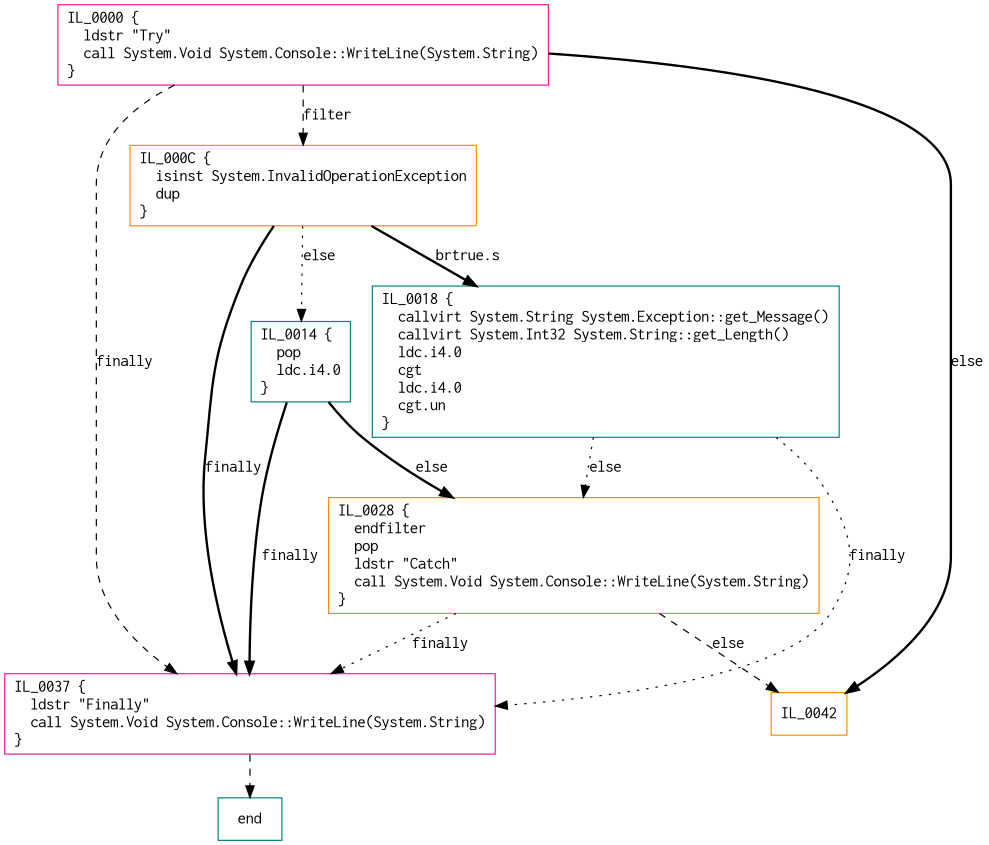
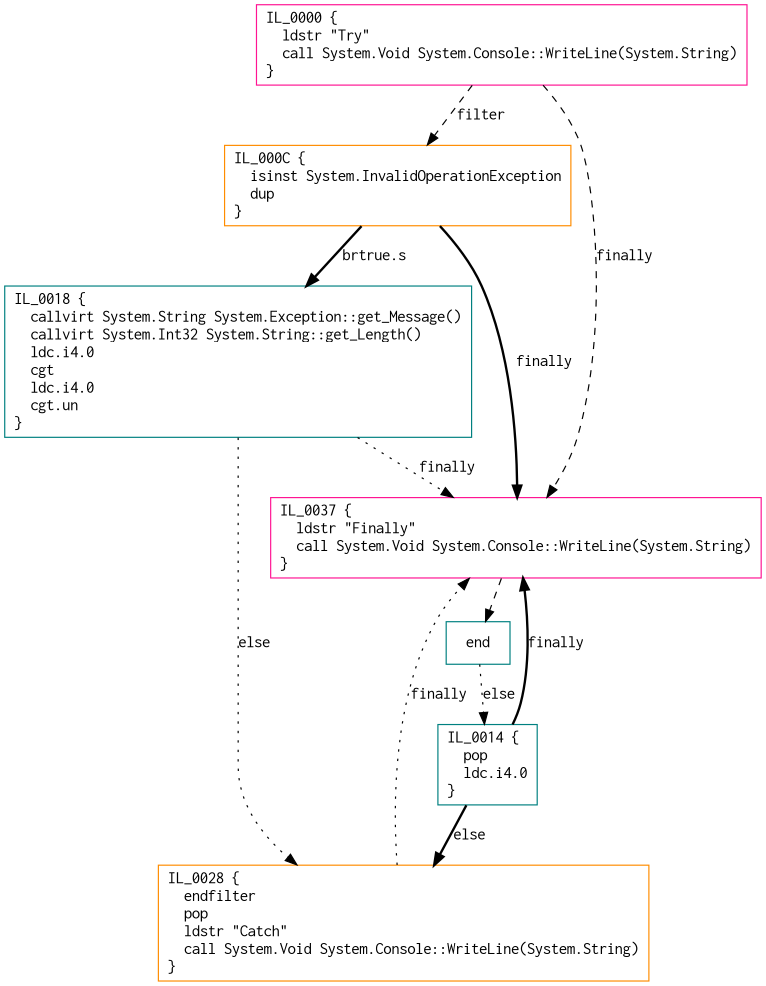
edge "IL_000C { isinst System.InvalidOperationException dup }" -> "IL_0014 { pop ldc.i4.0 }": now "end" -> "IL_0014 { pop ldc.i4.0 }"
node "IL_0042": removed
